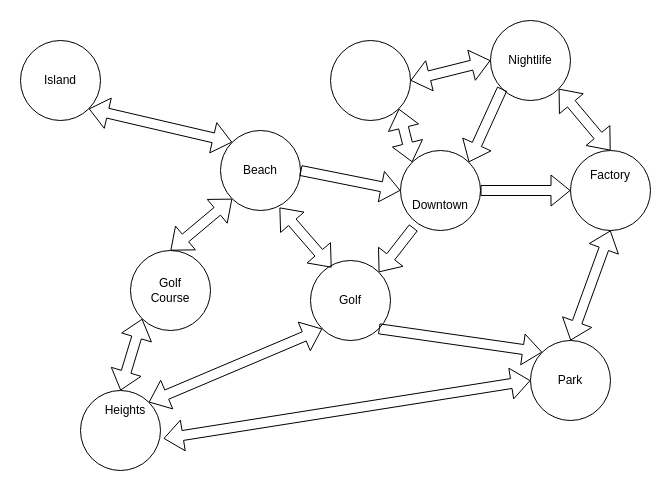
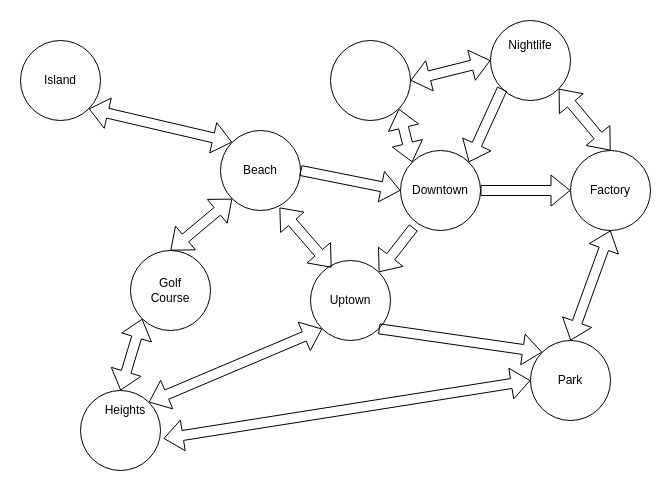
node "Nightlife": moved (531, 61) -> (531, 46)
node "Factory": moved (611, 176) -> (611, 191)
node "Downtown": moved (441, 206) -> (441, 191)
node "Golf": label "Golf" -> "Uptown"
